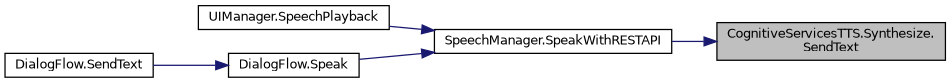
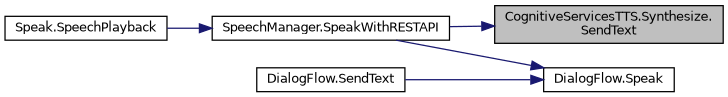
node "UIManager.SpeechPlayback": label "UIManager.SpeechPlayback" -> "Speak.SpeechPlayback"
edge "DialogFlow.Speak" -> "SpeechManager.SpeakWithRESTAPI": reversed
